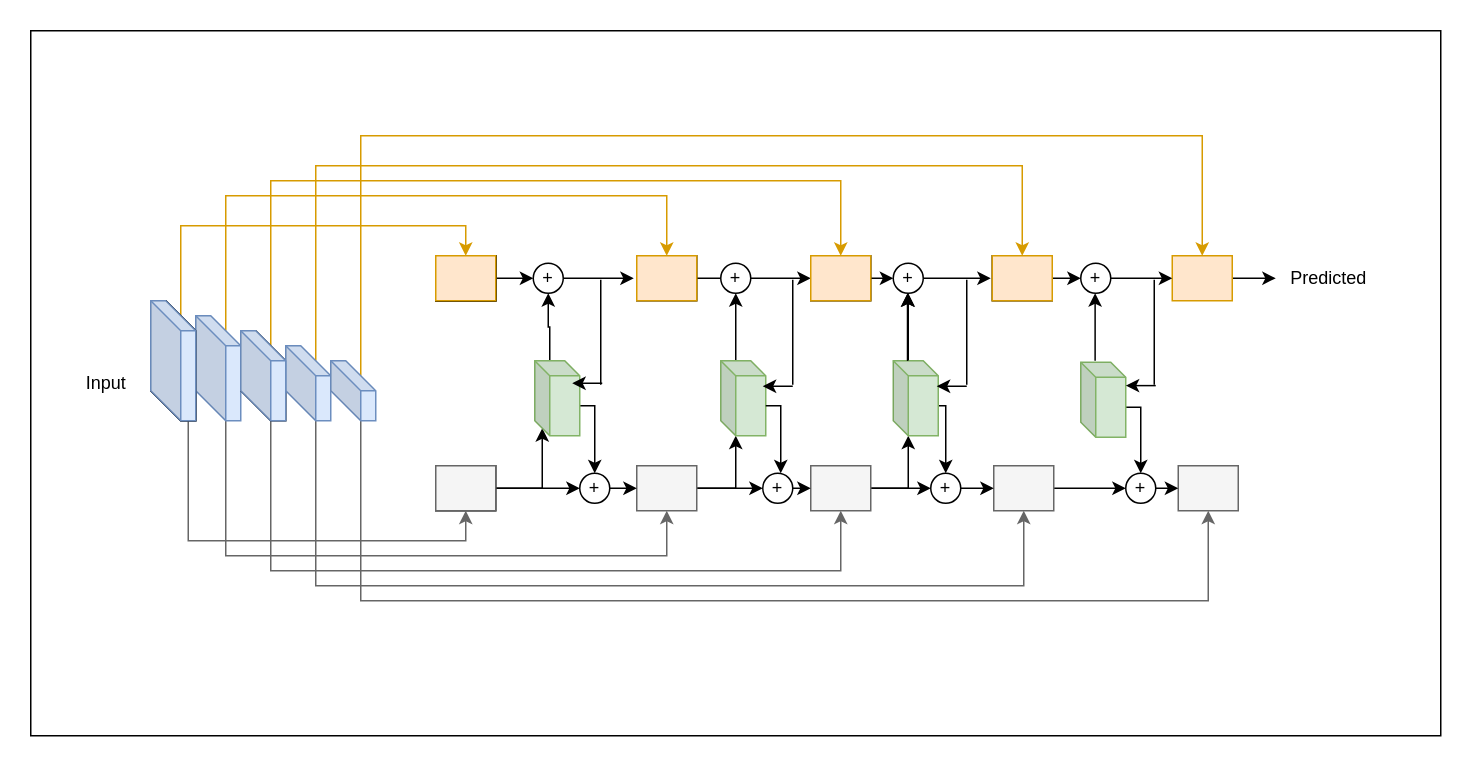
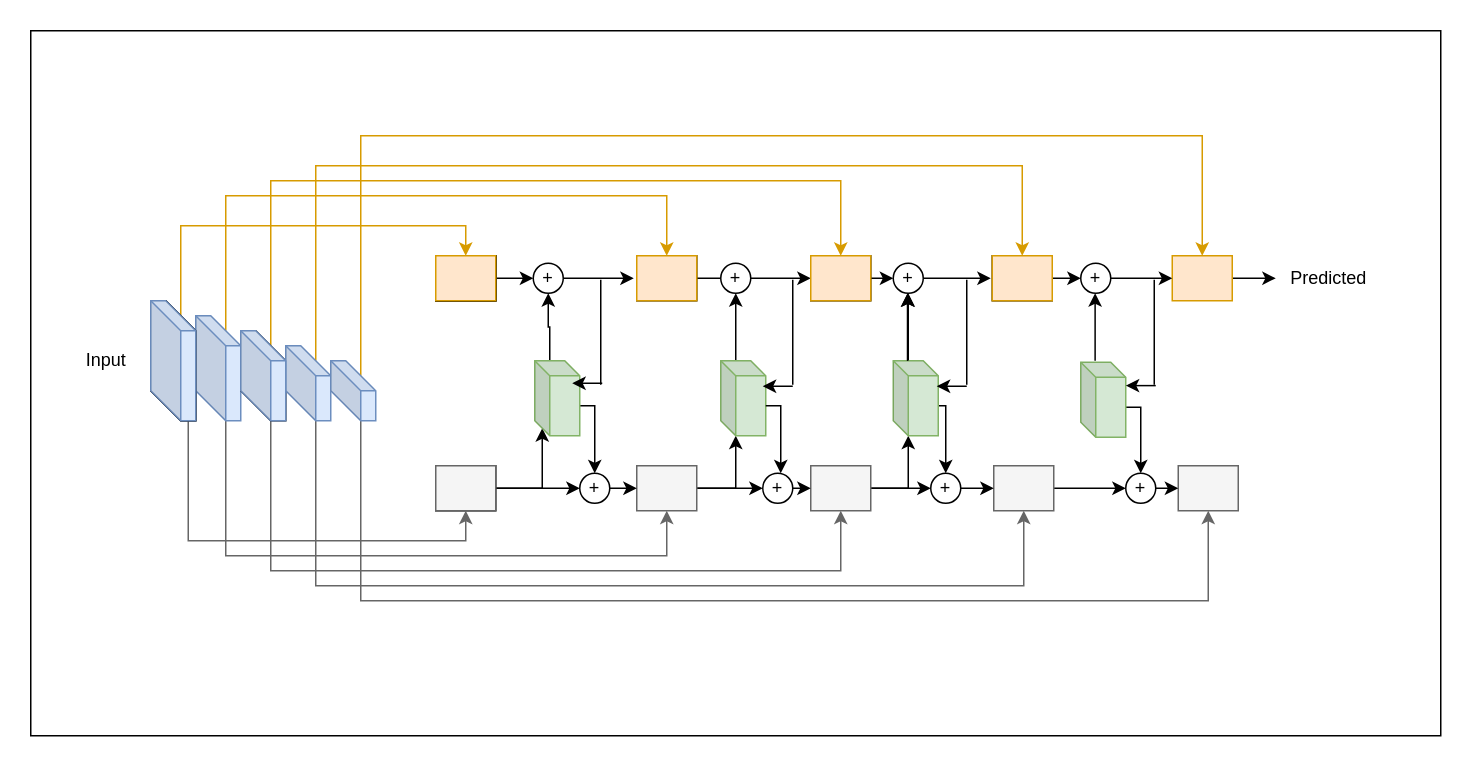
node "Input": moved (106, 383) -> (106, 361)
